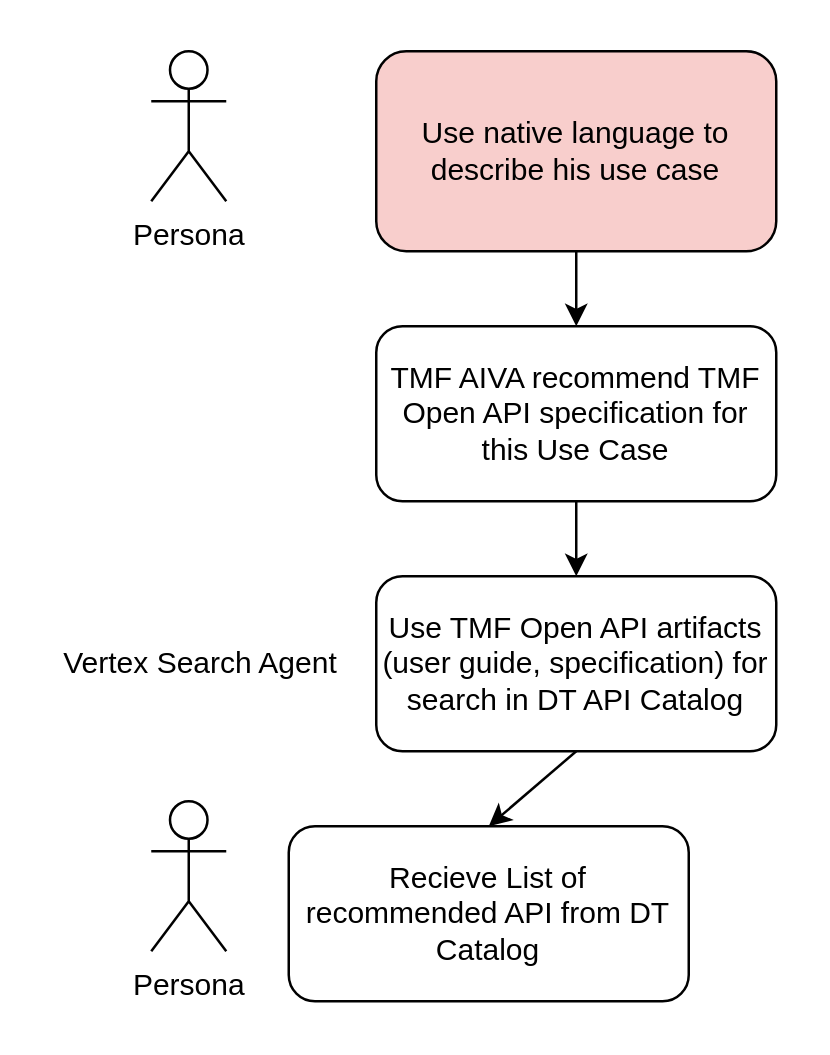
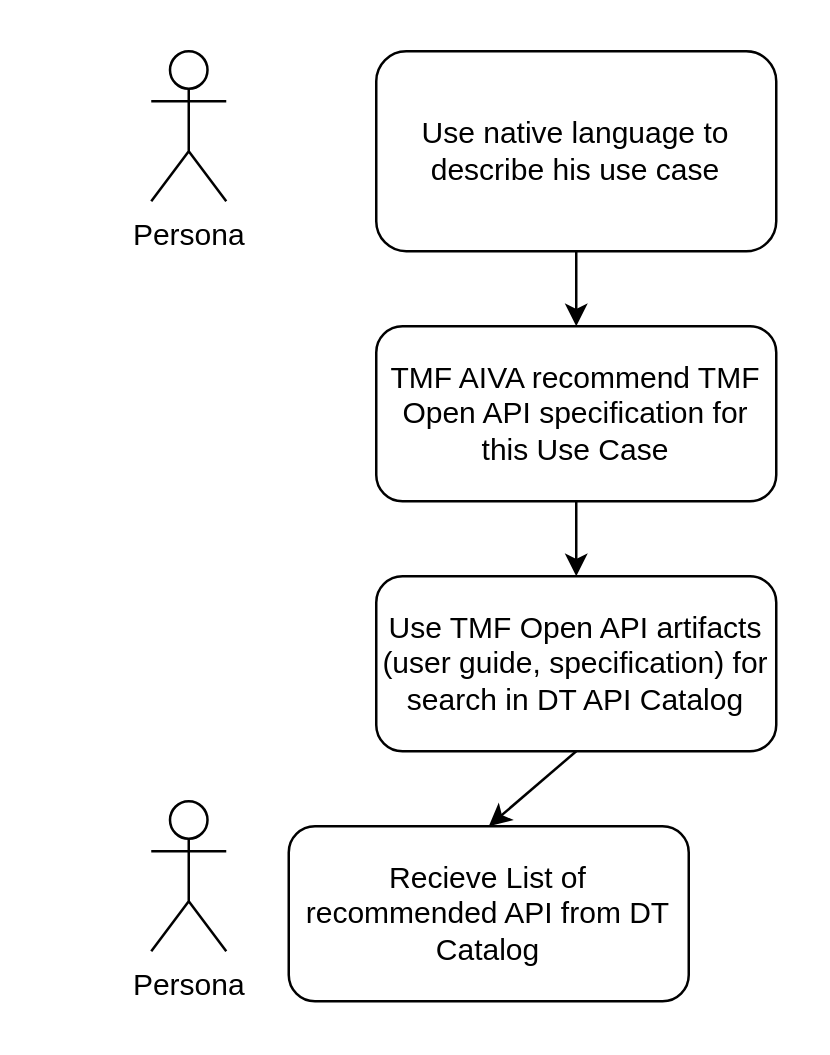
node "Use native language to describe his use case": fillcolor #f8cecc -> #ffffff
node "Vertex Search Agent": removed
